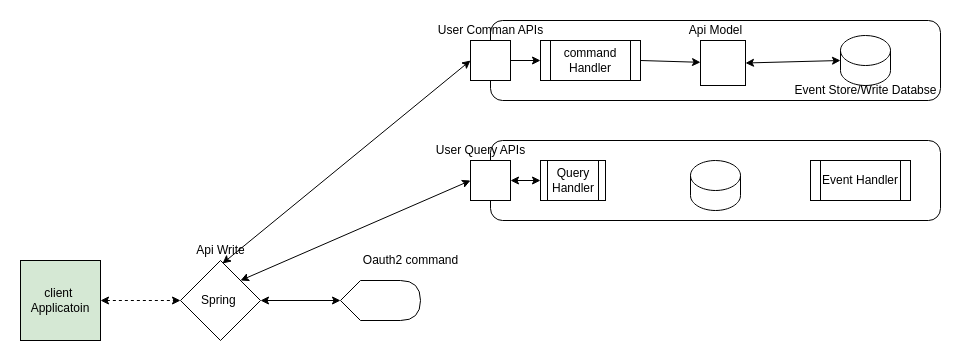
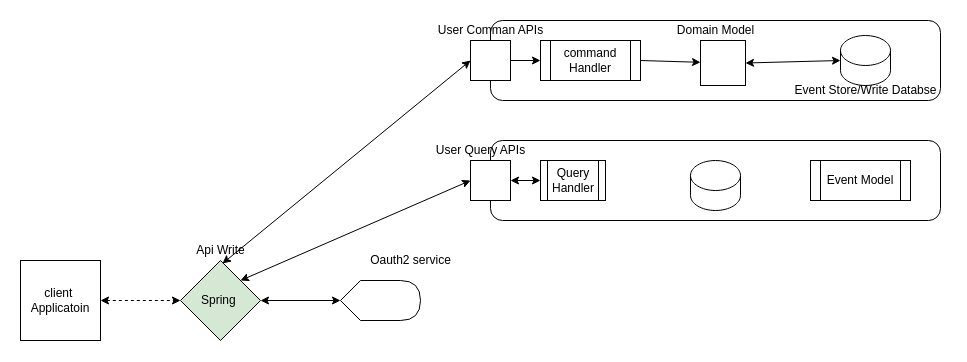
node "Api Model": label "Api Model" -> "Domain Model"
node "Event Handler": label "Event Handler" -> "Event Model"
node "Oauth2 command": label "Oauth2 command" -> "Oauth2 service"
node "client Applicatoin": fillcolor #d5e8d4 -> #ffffff
node "Spring": fillcolor #ffffff -> #d5e8d4
